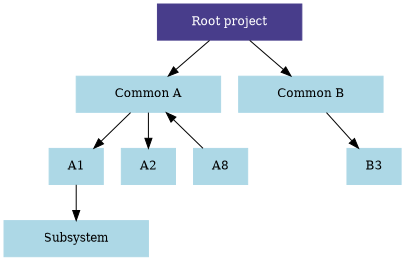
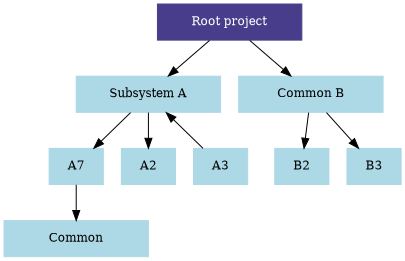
node "Common A": label "Common A" -> "Subsystem A"
node "A1": label "A1" -> "A7"
node "A8": label "A8" -> "A3"
node "B2": added
node "Subsystem": label "Subsystem" -> "Common"
